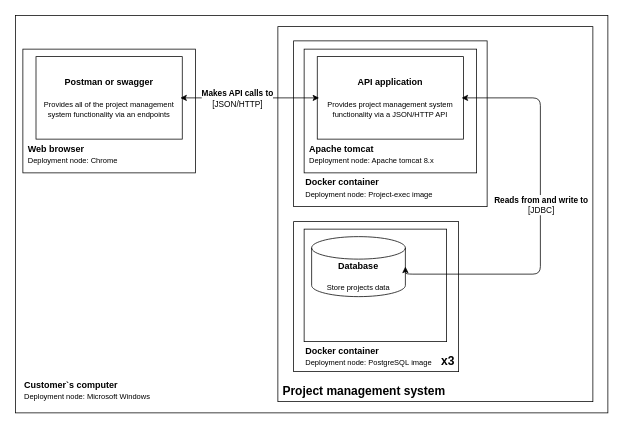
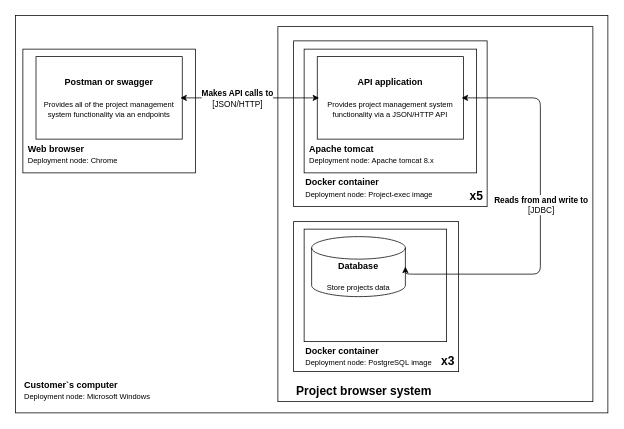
node "x5": added
node "Project management system": label "Project management system" -> "Project browser system"
